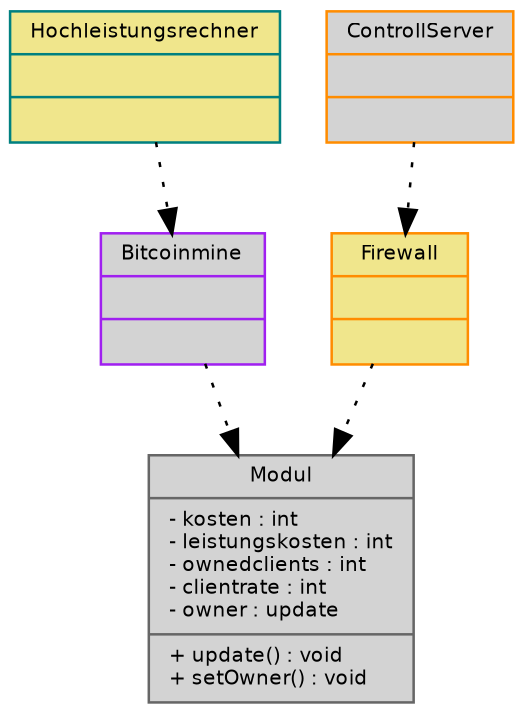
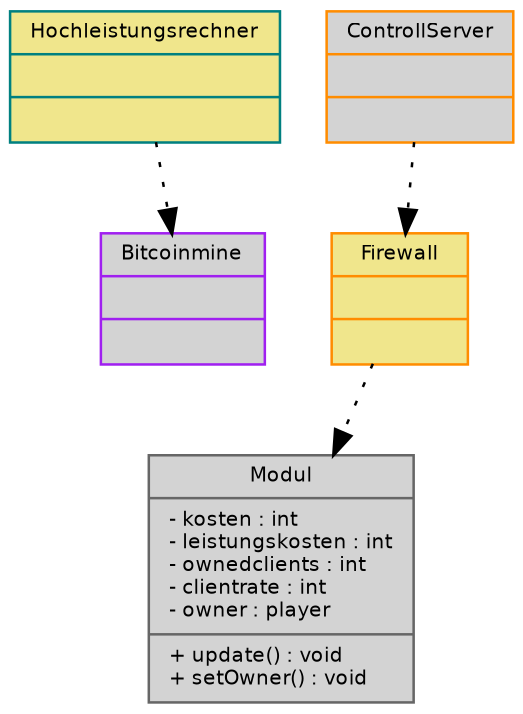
edge "Bitcoinmine" -> "Modul": removed
node "Modul": text "- owner : update" -> "- owner : player"
